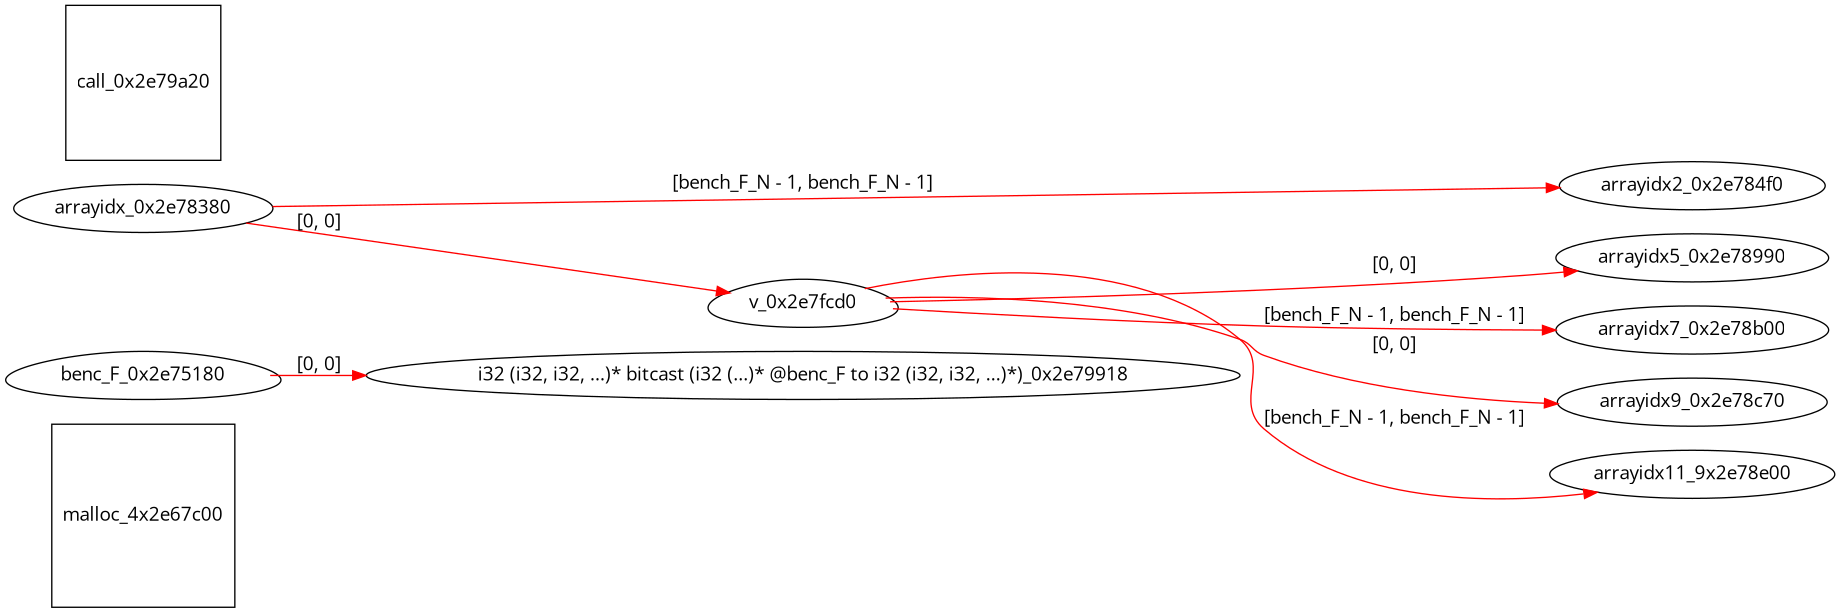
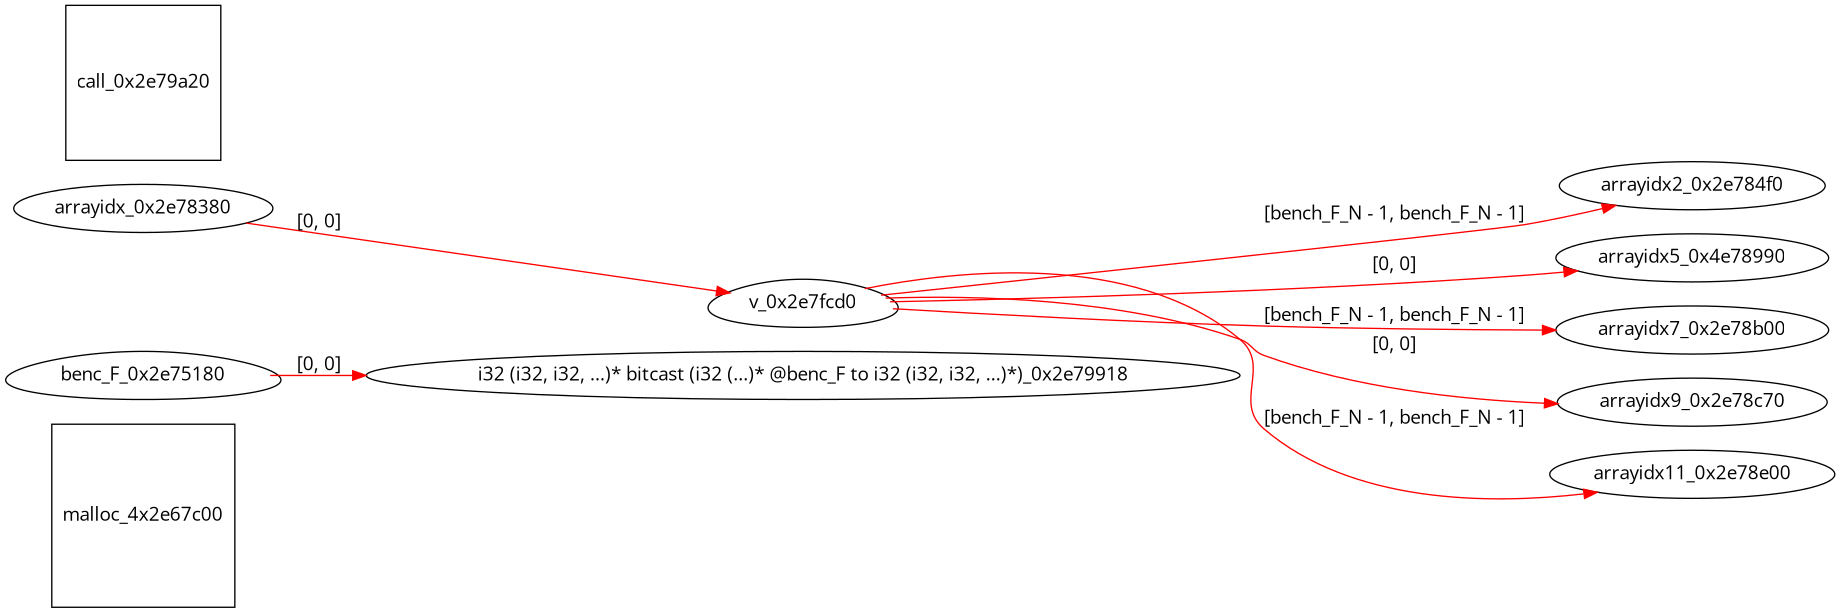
edge "arrayidx_0x2e78380" -> "arrayidx2_0x2e784f0": now "v_0x2e7fcd0" -> "arrayidx2_0x2e784f0"
node "arrayidx5_0x2e78990": label "arrayidx5_0x2e78990" -> "arrayidx5_0x4e78990"
node "arrayidx11_9x2e78e00": label "arrayidx11_9x2e78e00" -> "arrayidx11_0x2e78e00"
